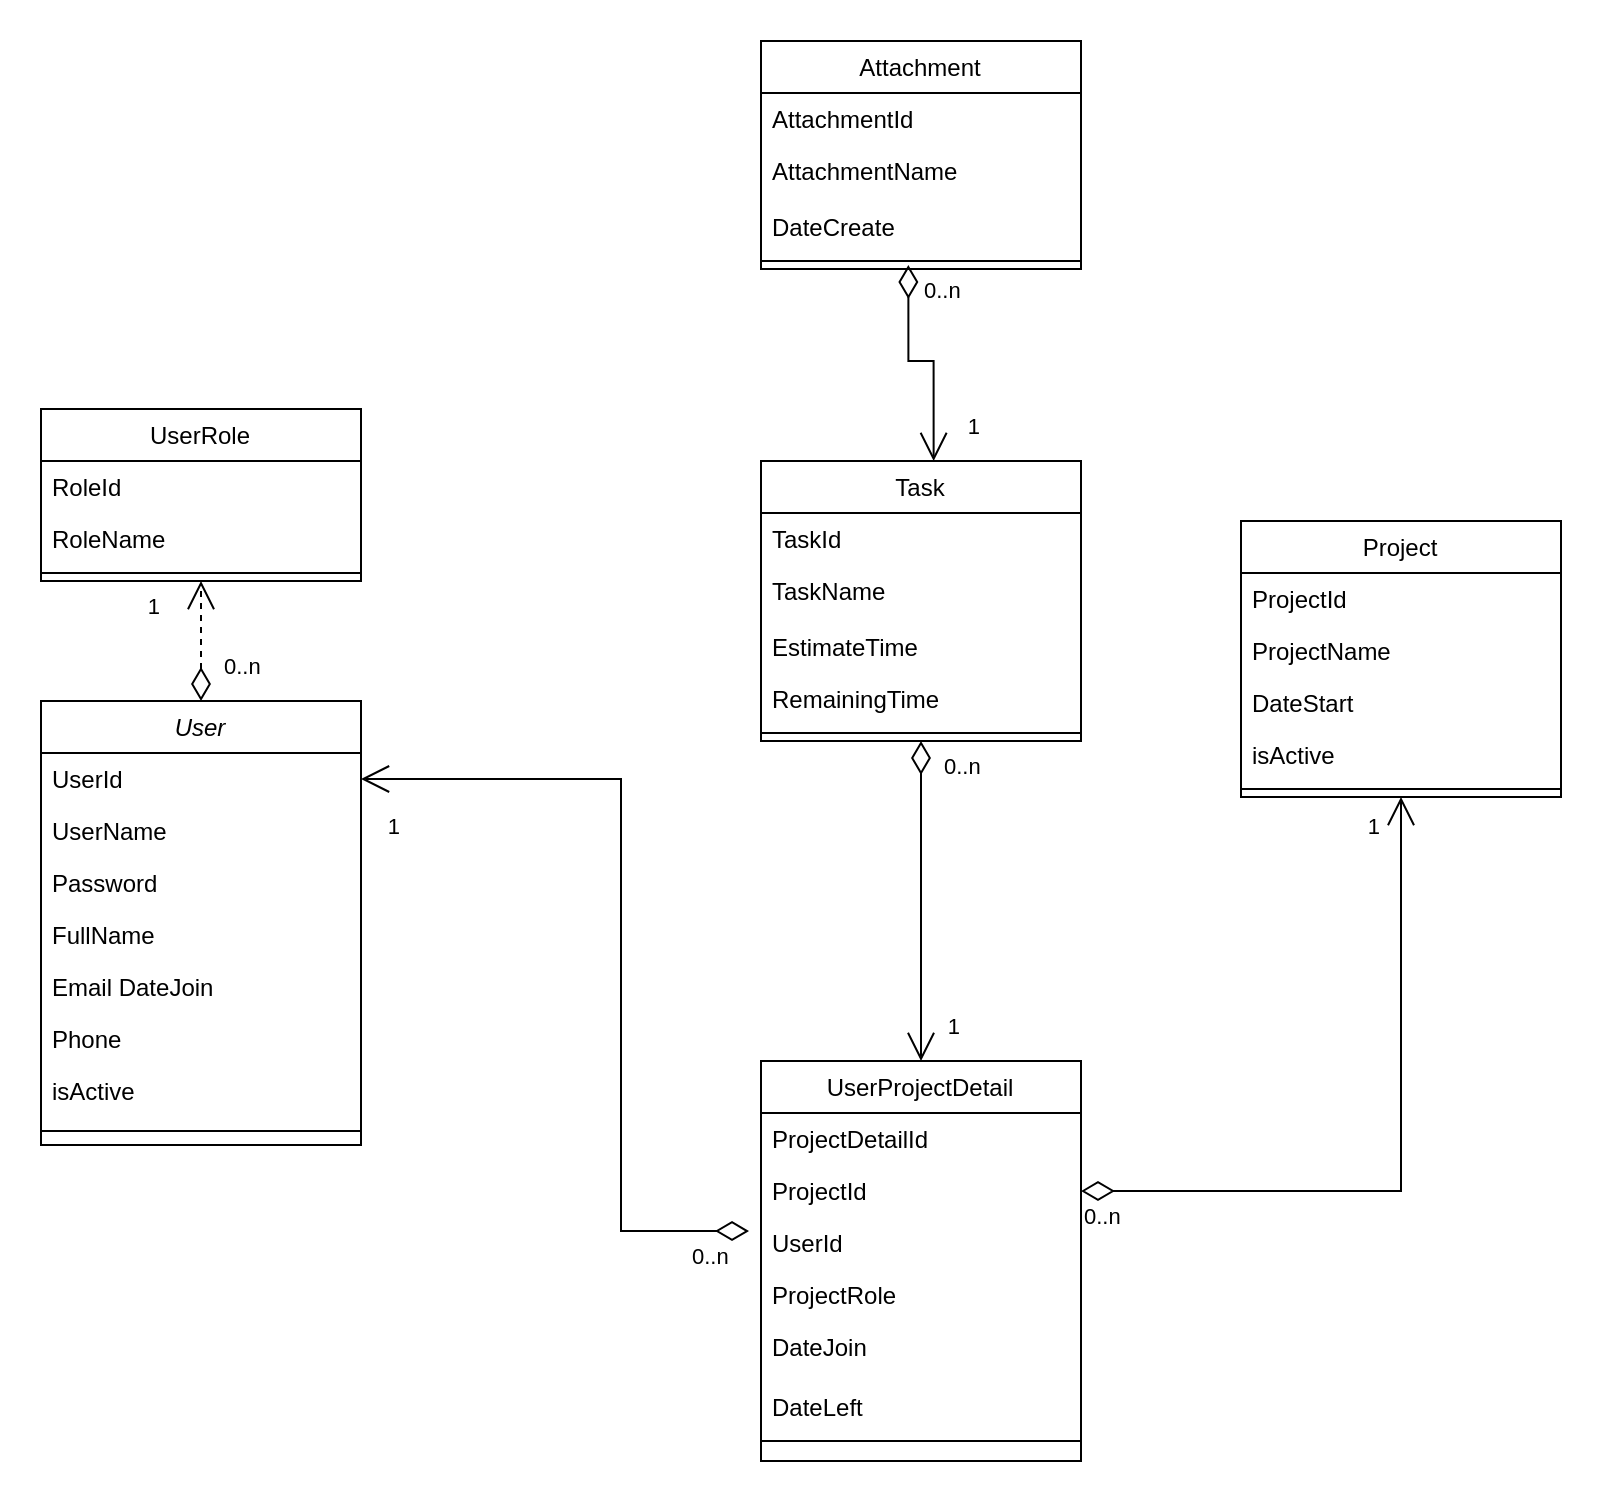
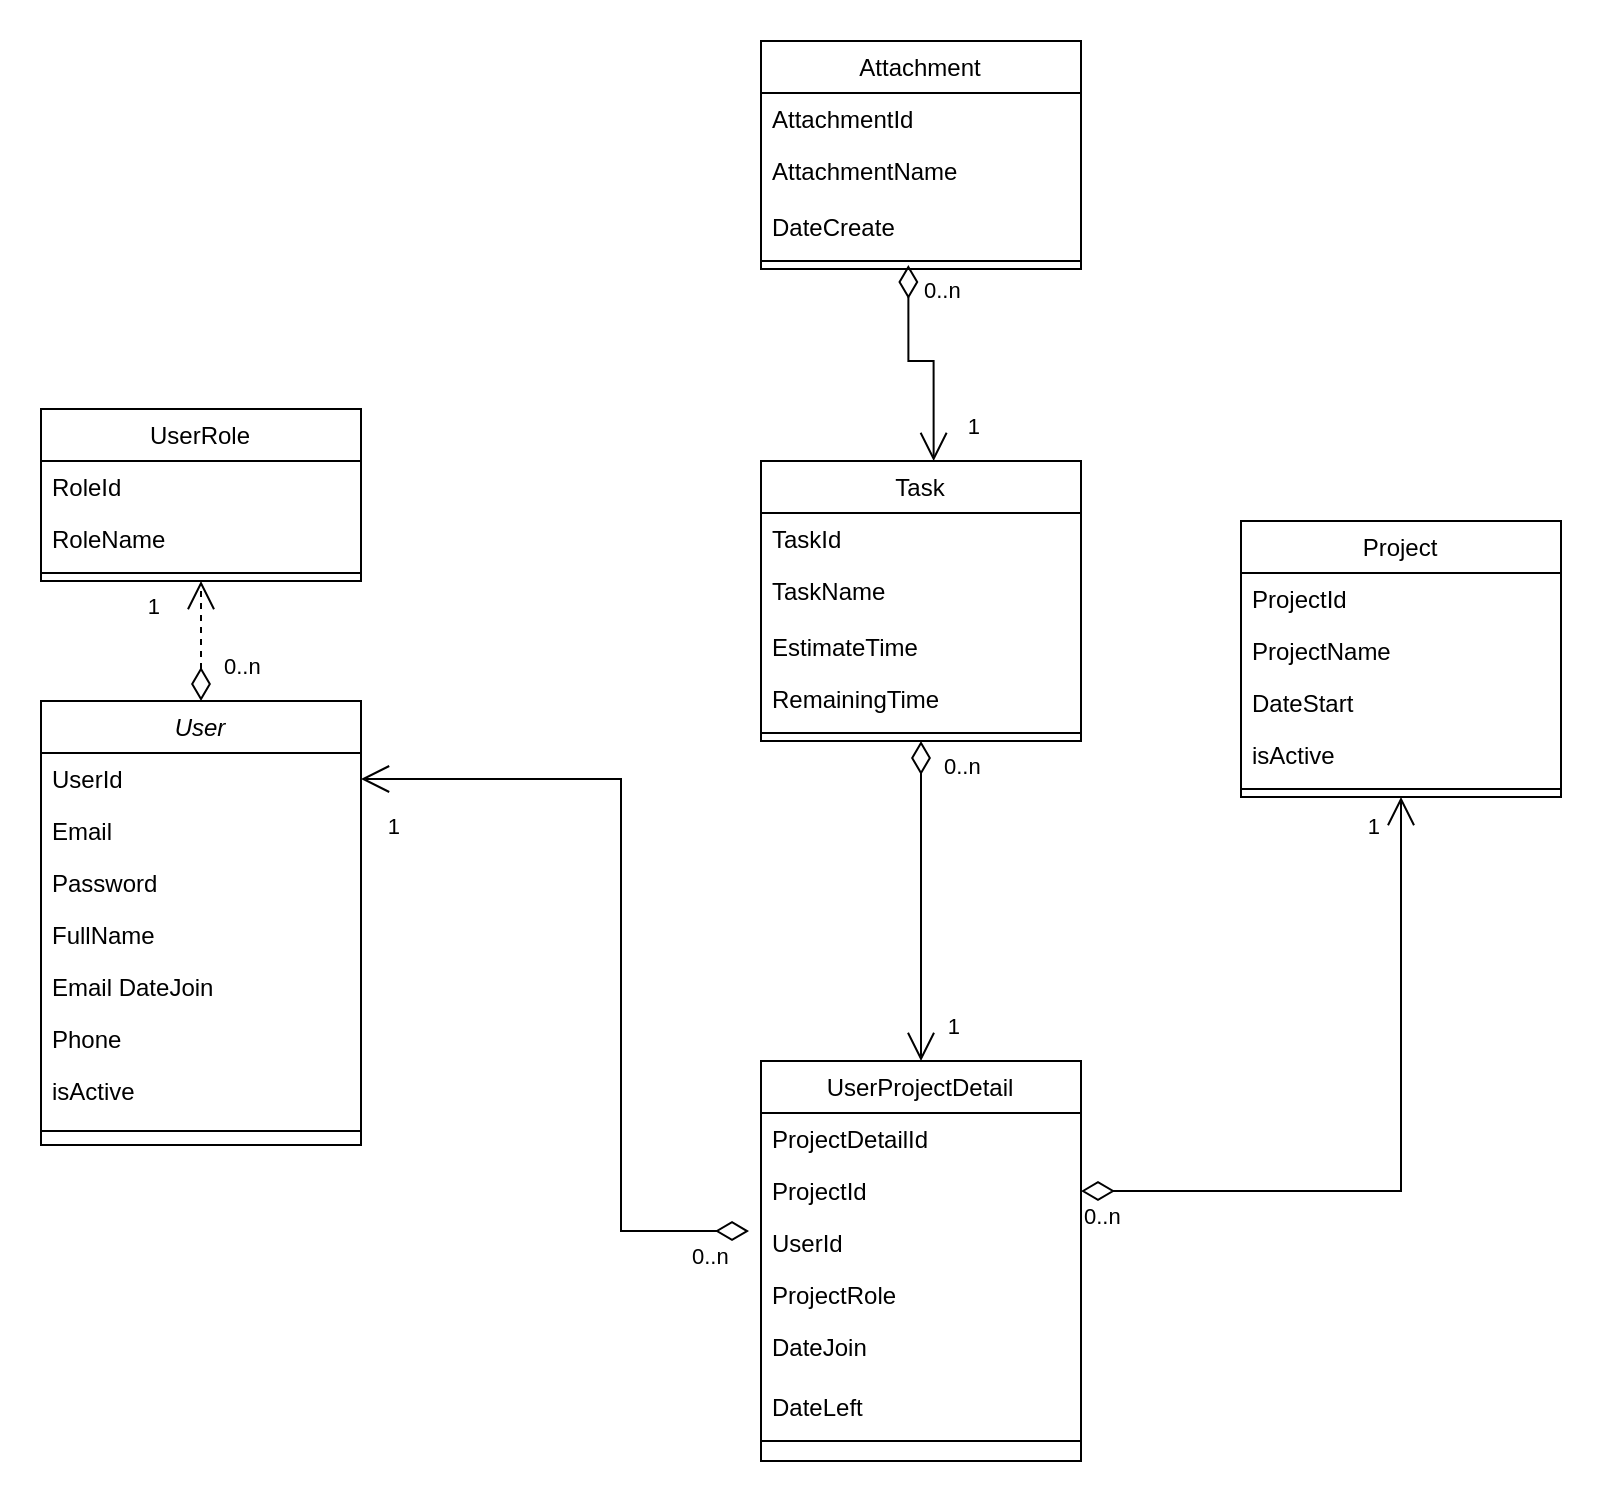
node "UserName": label "UserName" -> "Email"
